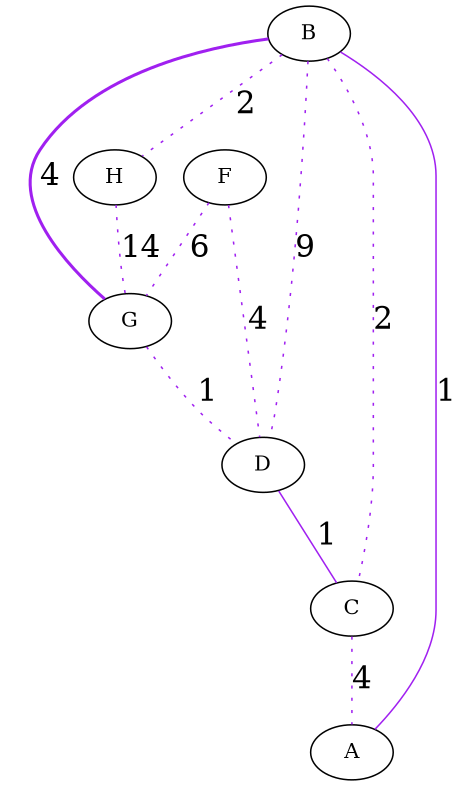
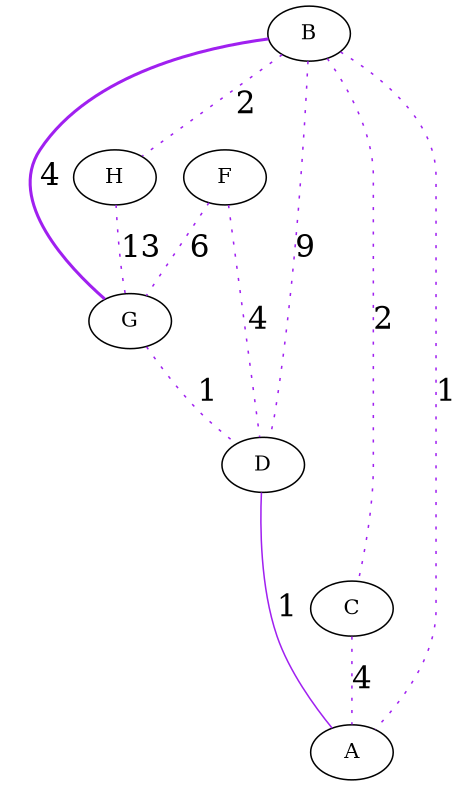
edge "H" -- "G": label "14" -> "13"
edge "B" -- "A": style solid -> dotted
edge "D" -- "C": now "D" -- "A"
